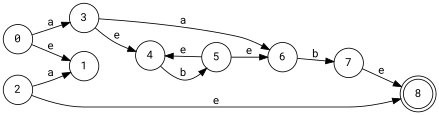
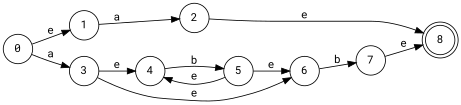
edge "3" -> "6": label "a" -> "e"
edge "2" -> "1": reversed
